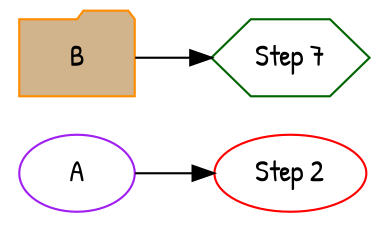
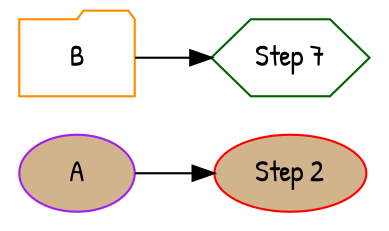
node "B": fillcolor tan -> white
node "A": fillcolor white -> tan
node "Step 2": fillcolor white -> tan
